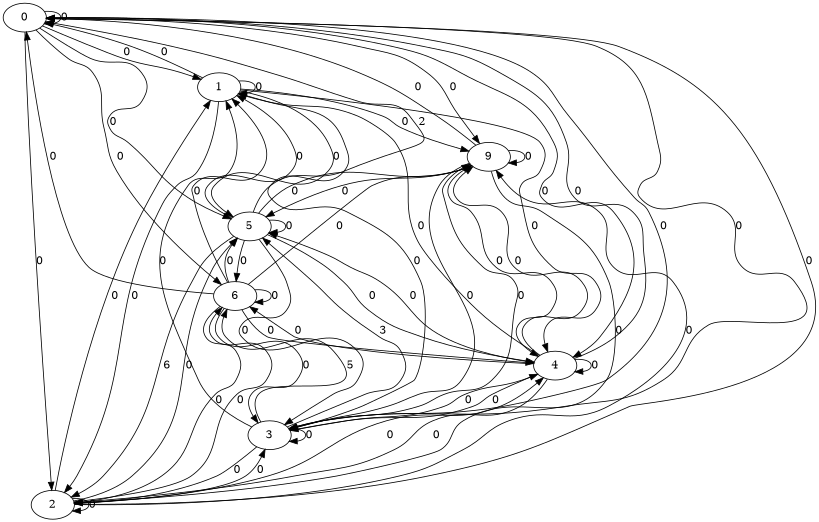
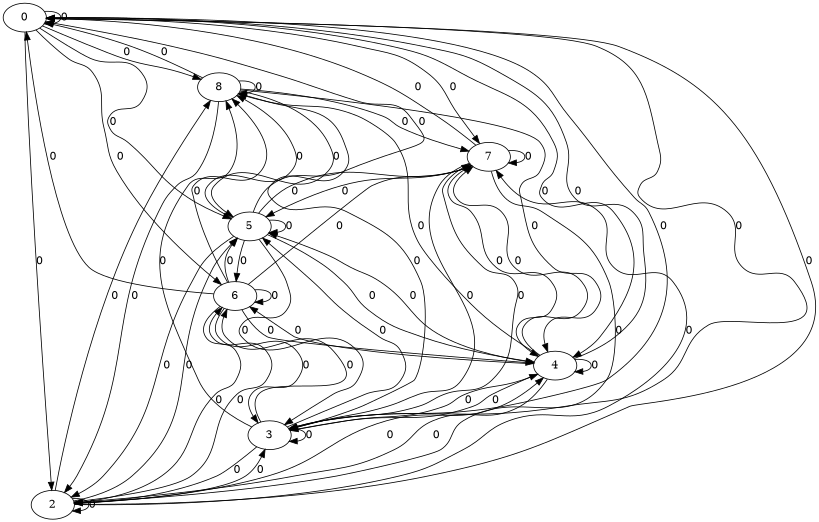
node "1": label "1" -> "8"
edge "5" -> "0": label "2" -> "0"
node "9": label "9" -> "7"
edge "3" -> "5": label "3" -> "0"
edge "5" -> "2": label "6" -> "0"
edge "3" -> "6": label "5" -> "0"
